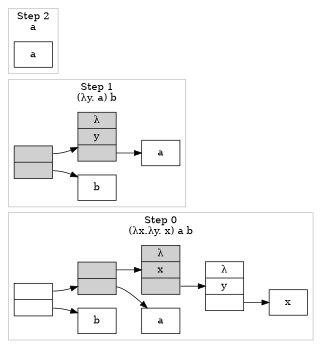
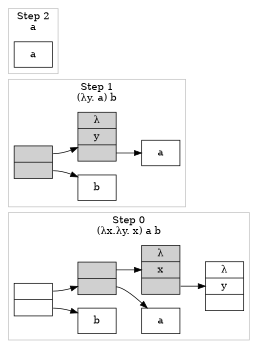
node "x": removed
